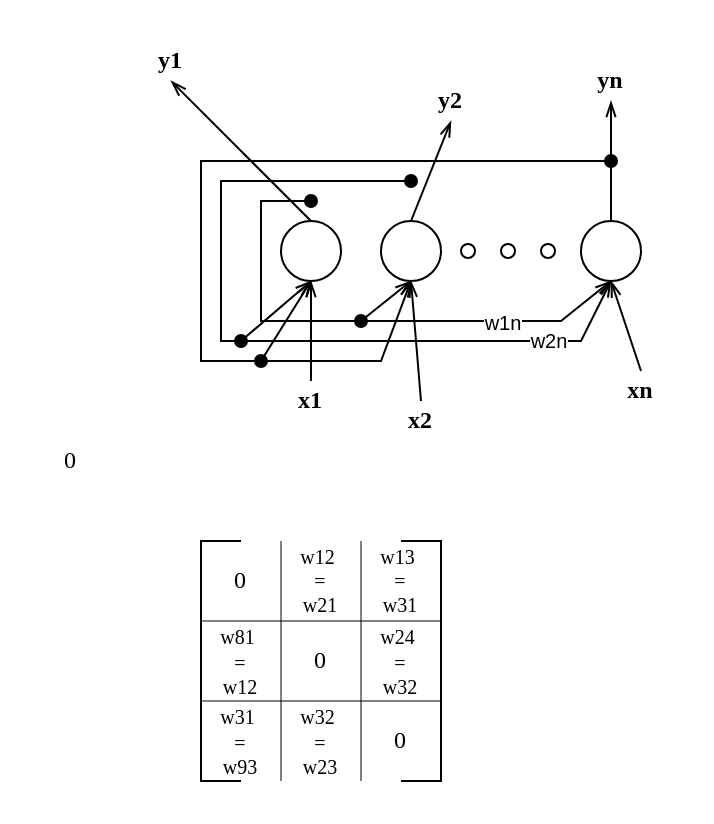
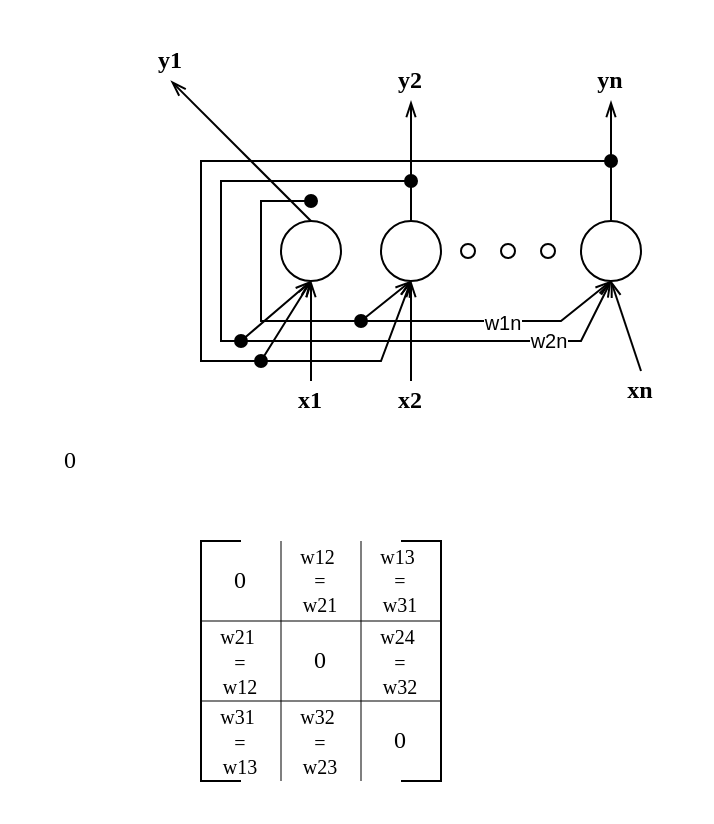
node "y2": moved (451, 101) -> (411, 81)
node "x2": moved (421, 421) -> (411, 401)
node "w81 = w12": label "w81 = w12" -> "w21 = w12"
node "w31 = w93": label "w31 = w93" -> "w31 = w13"
